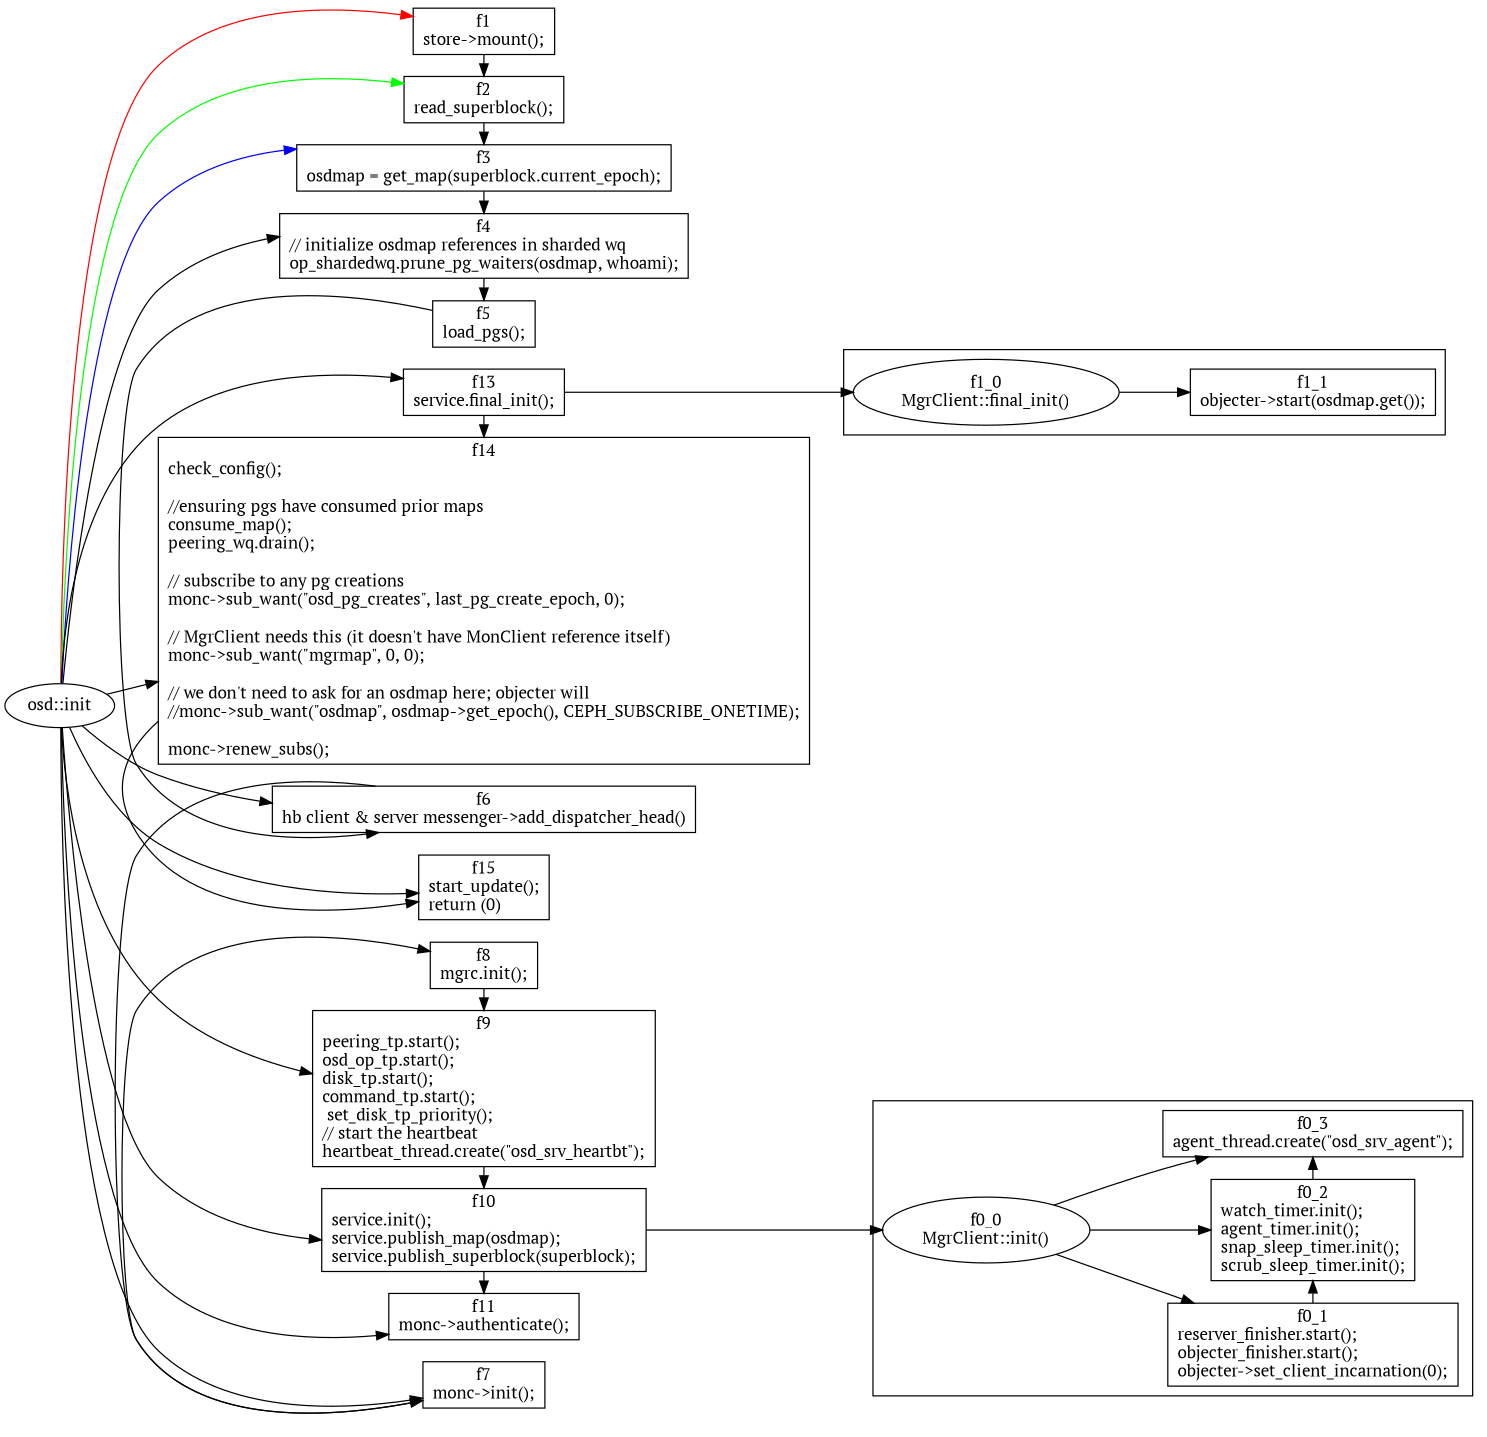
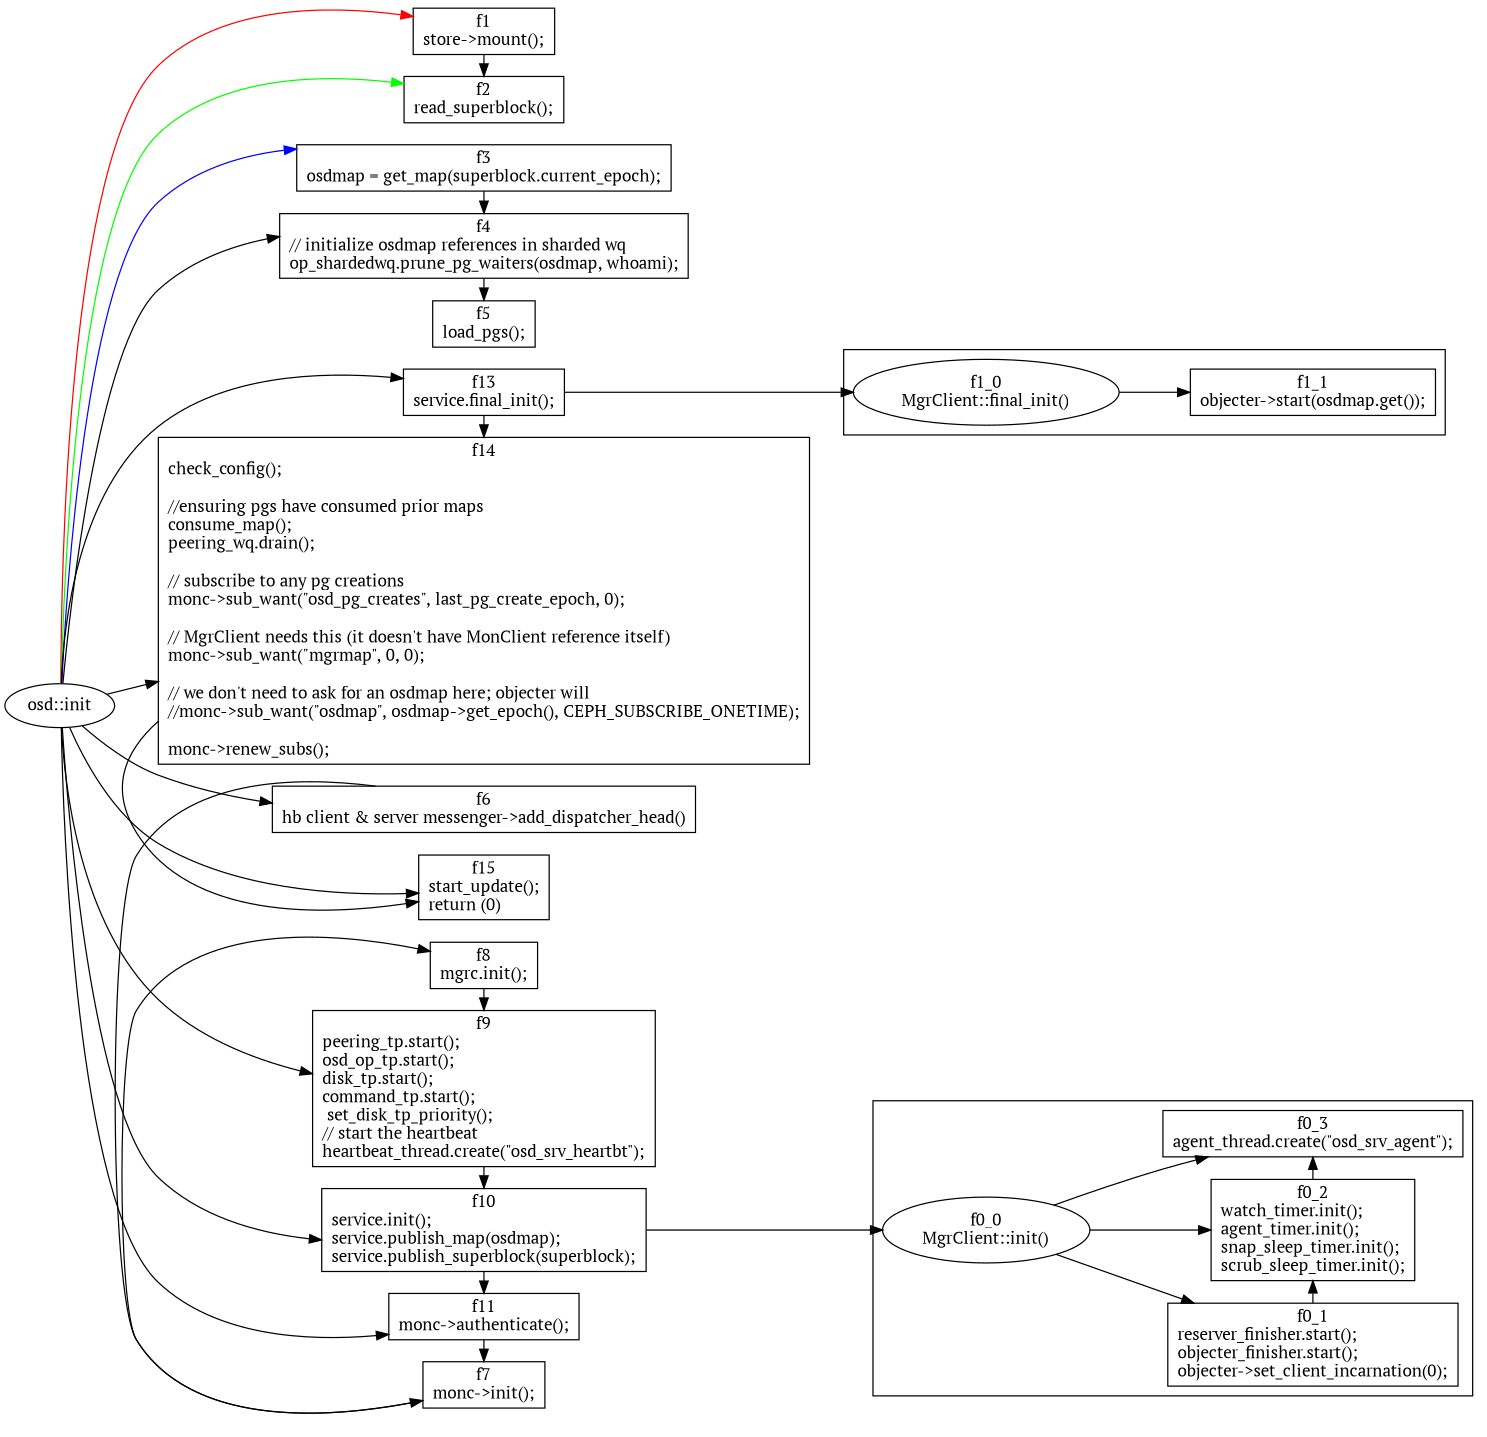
edge "f2 read_superblock();" -> "f3 osdmap = get_map(superblock.current_epoch);": removed
edge "f5 load_pgs();" -> "f6 hb client & server messenger->add_dispatcher_head()": removed
edge "osd::init" -> "f7 monc->init();": now "f11 monc->authenticate();" -> "f7 monc->init();"
